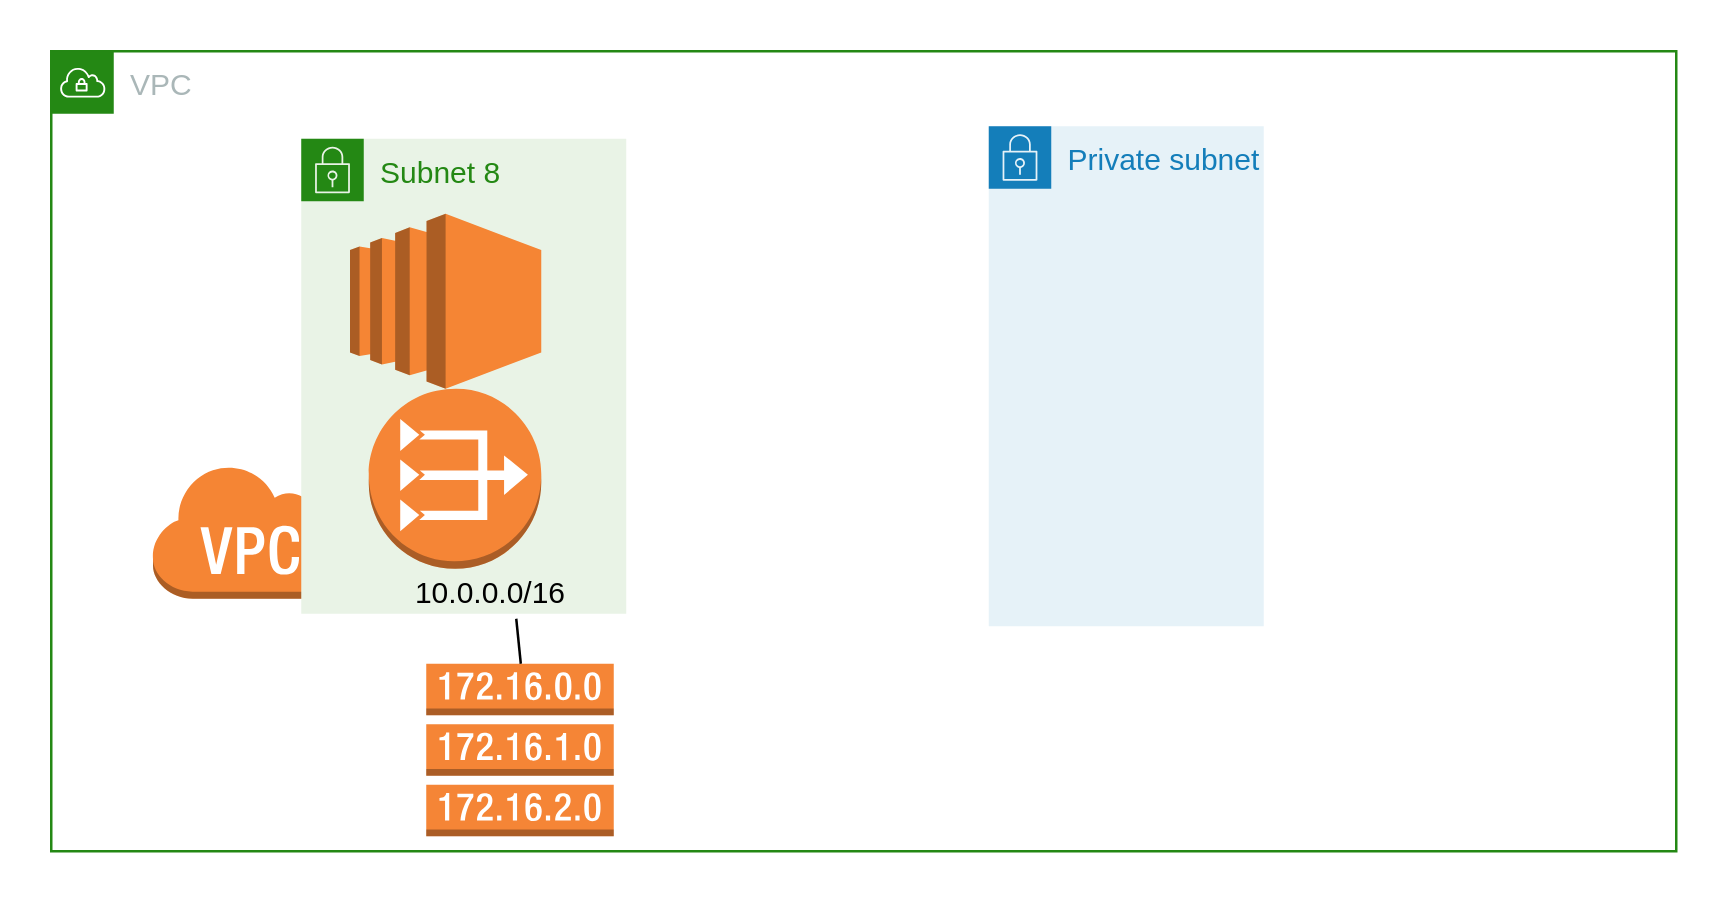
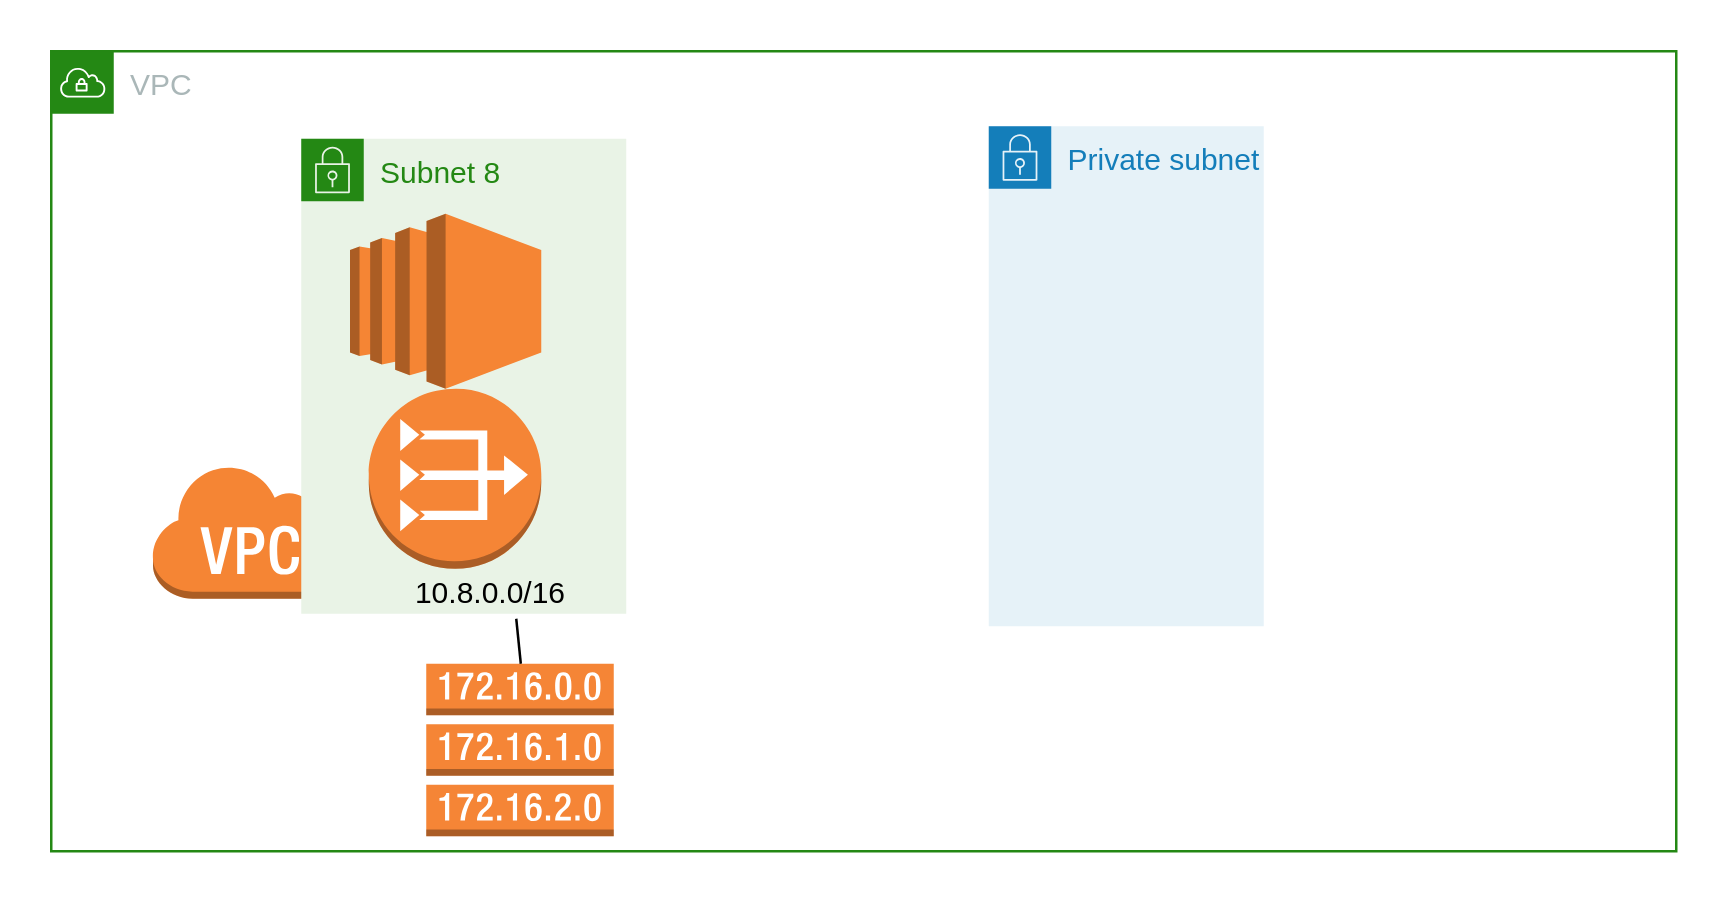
node "10.0.0.0/16": label "10.0.0.0/16" -> "10.8.0.0/16"
